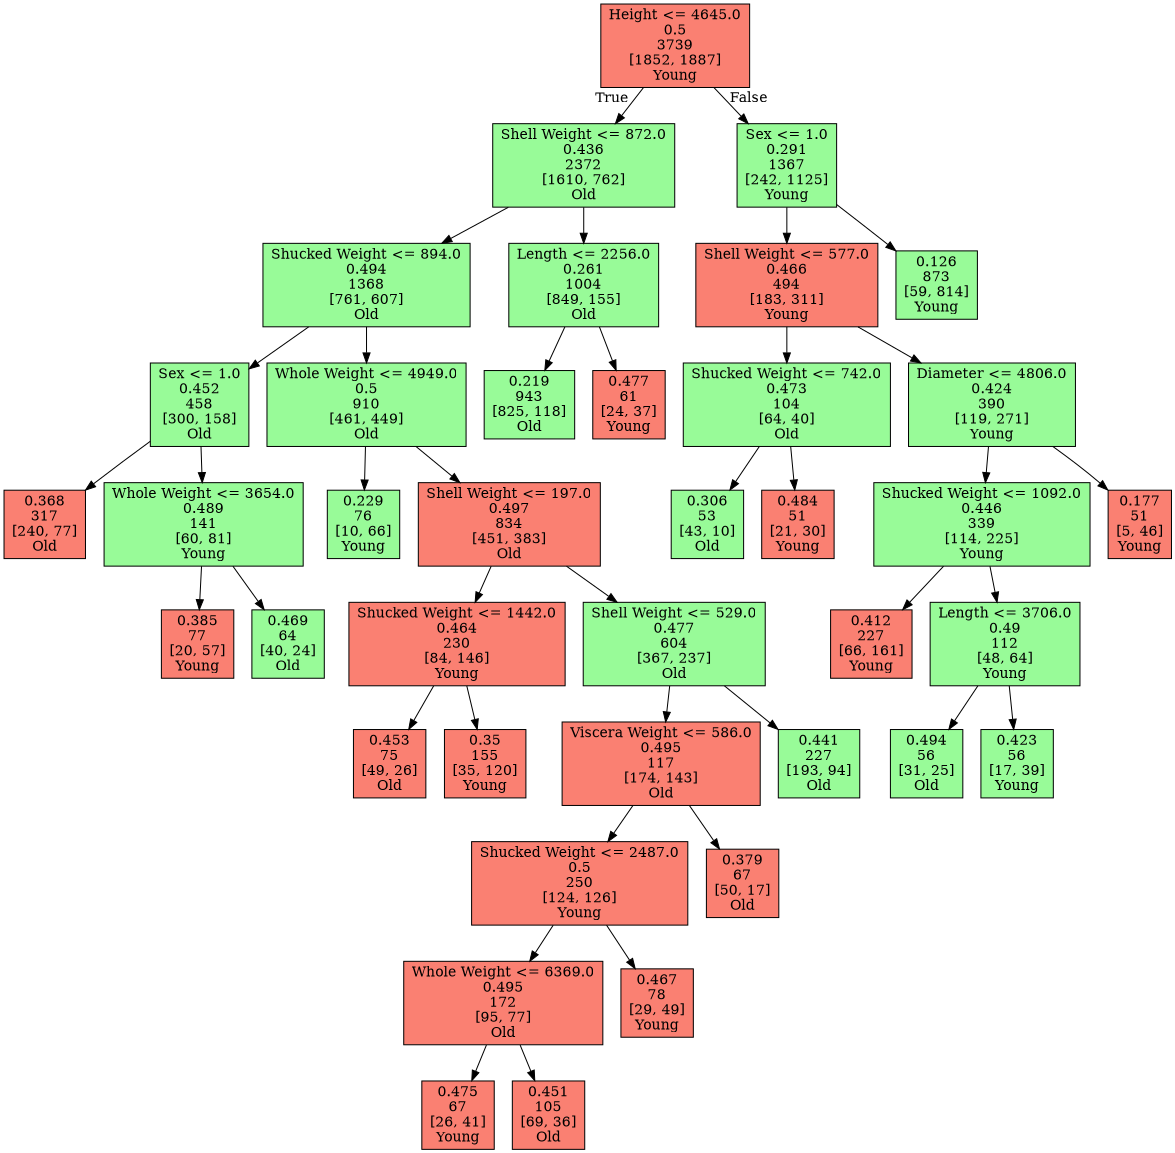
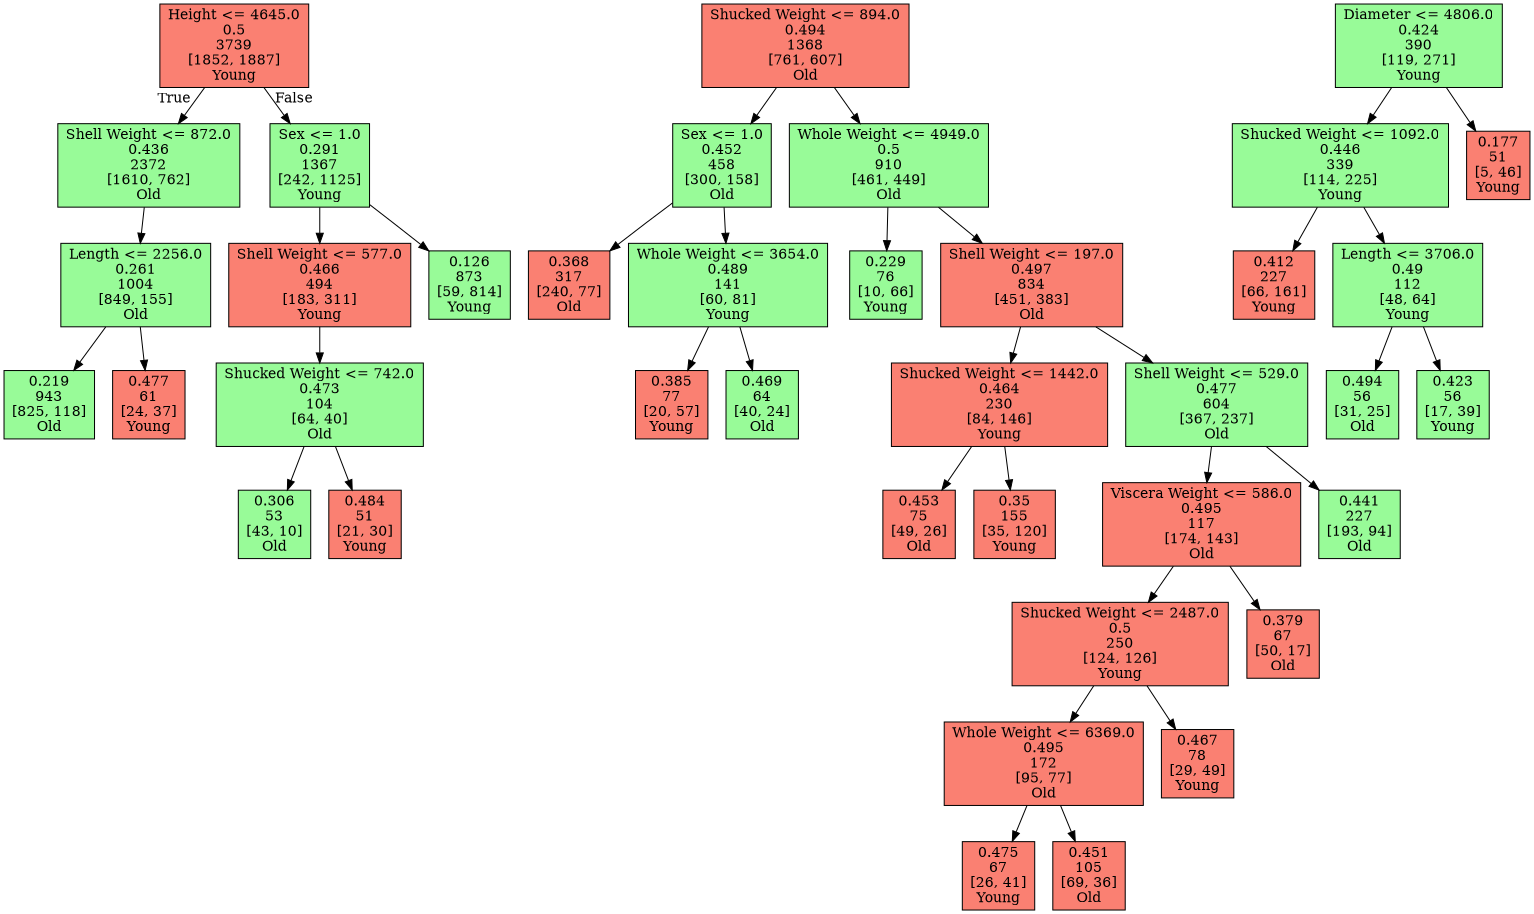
edge "Shell Weight <= 872.0 0.436 2372 [1610, 762] Old" -> "Shucked Weight <= 894.0 0.494 1368 [761, 607] Old": removed
node "Shucked Weight <= 894.0 0.494 1368 [761, 607] Old": fillcolor palegreen -> salmon
edge "Shell Weight <= 577.0 0.466 494 [183, 311] Young" -> "Diameter <= 4806.0 0.424 390 [119, 271] Young": removed
